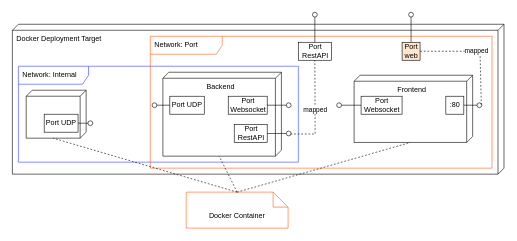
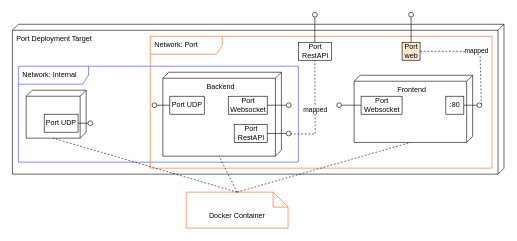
node "Docker Deployment Target": label "Docker Deployment Target" -> "Port Deployment Target"
